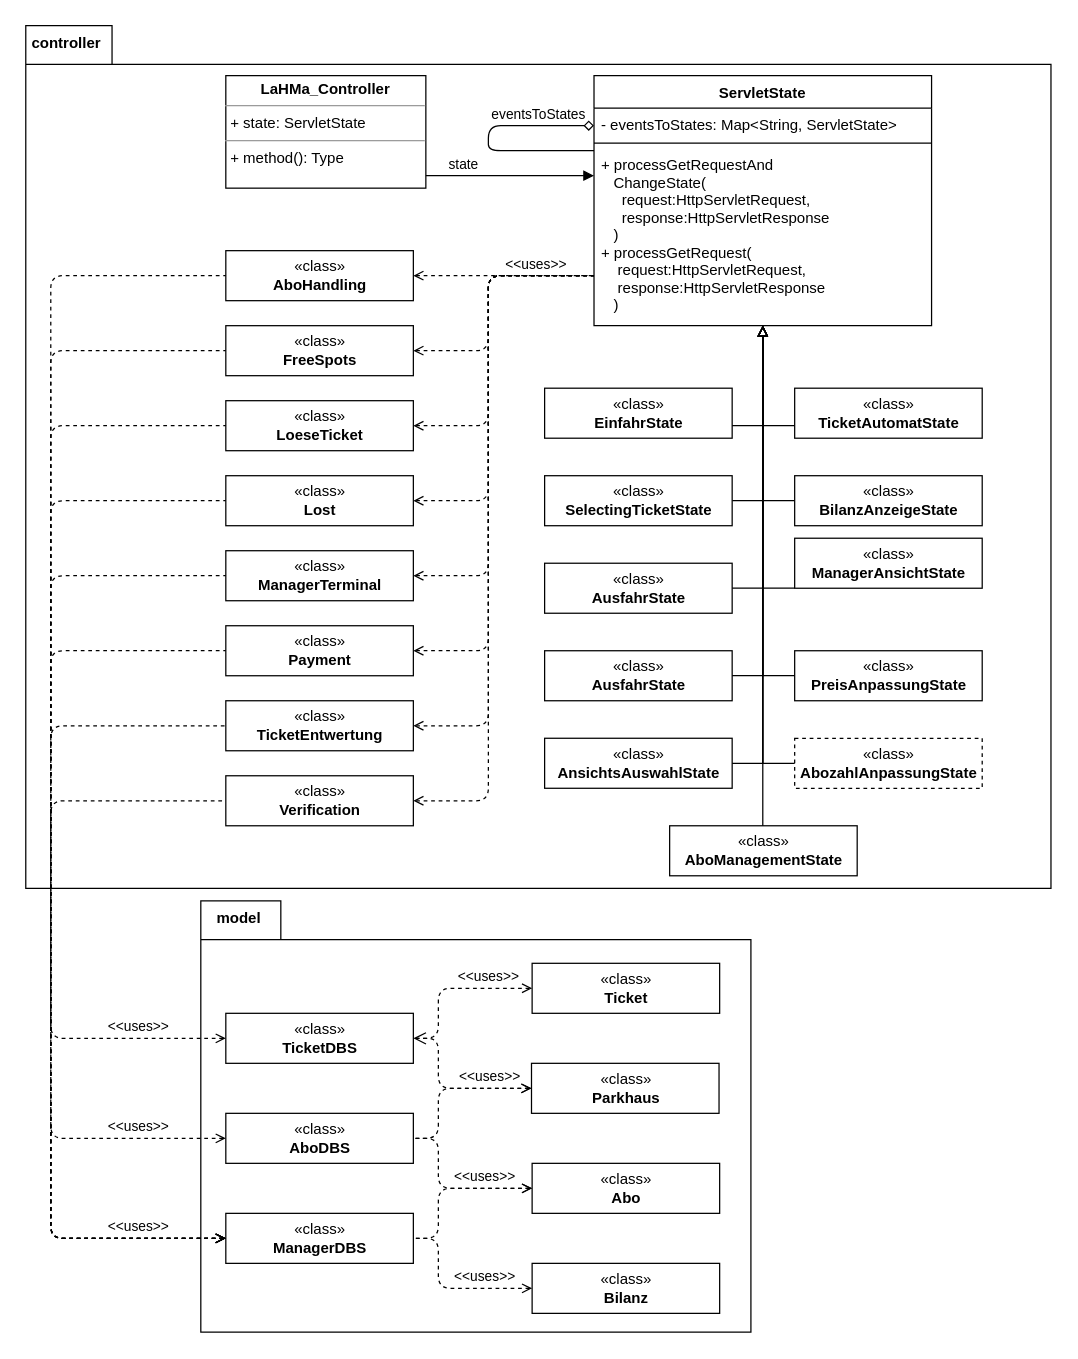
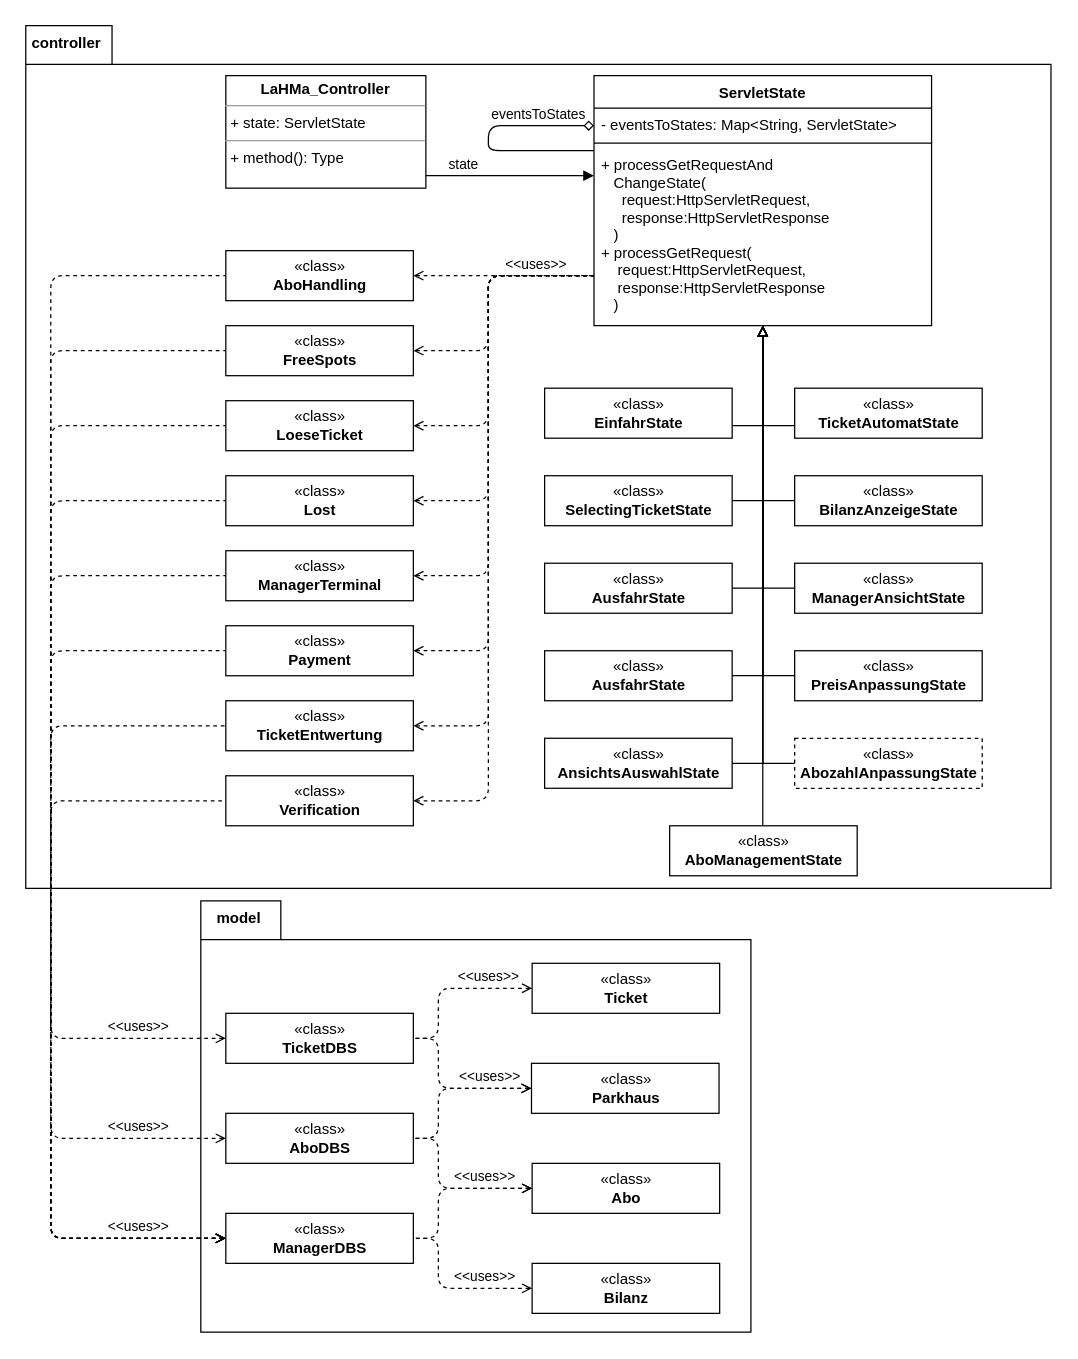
node "«class» ManagerAnsichtState": moved (888, 563) -> (888, 588)
edge "«class» TicketDBS" -- "«class» Parkhaus": arrowhead open -> none
